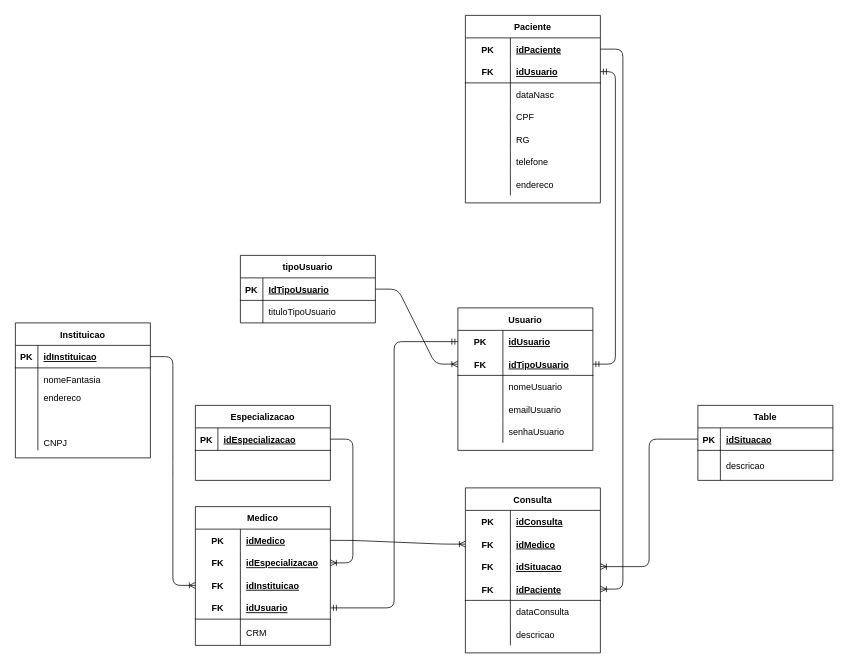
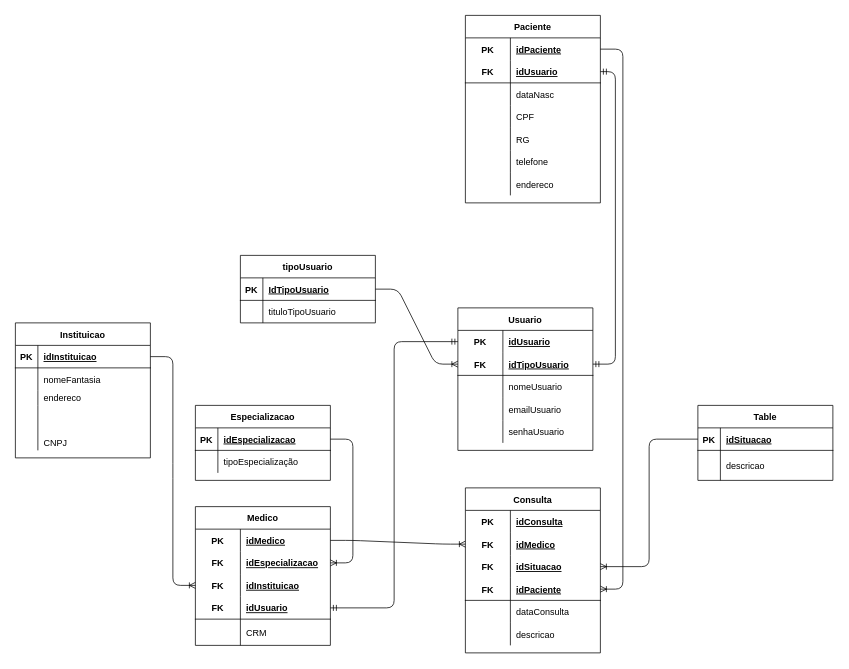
node "tipoEspecialização": added
